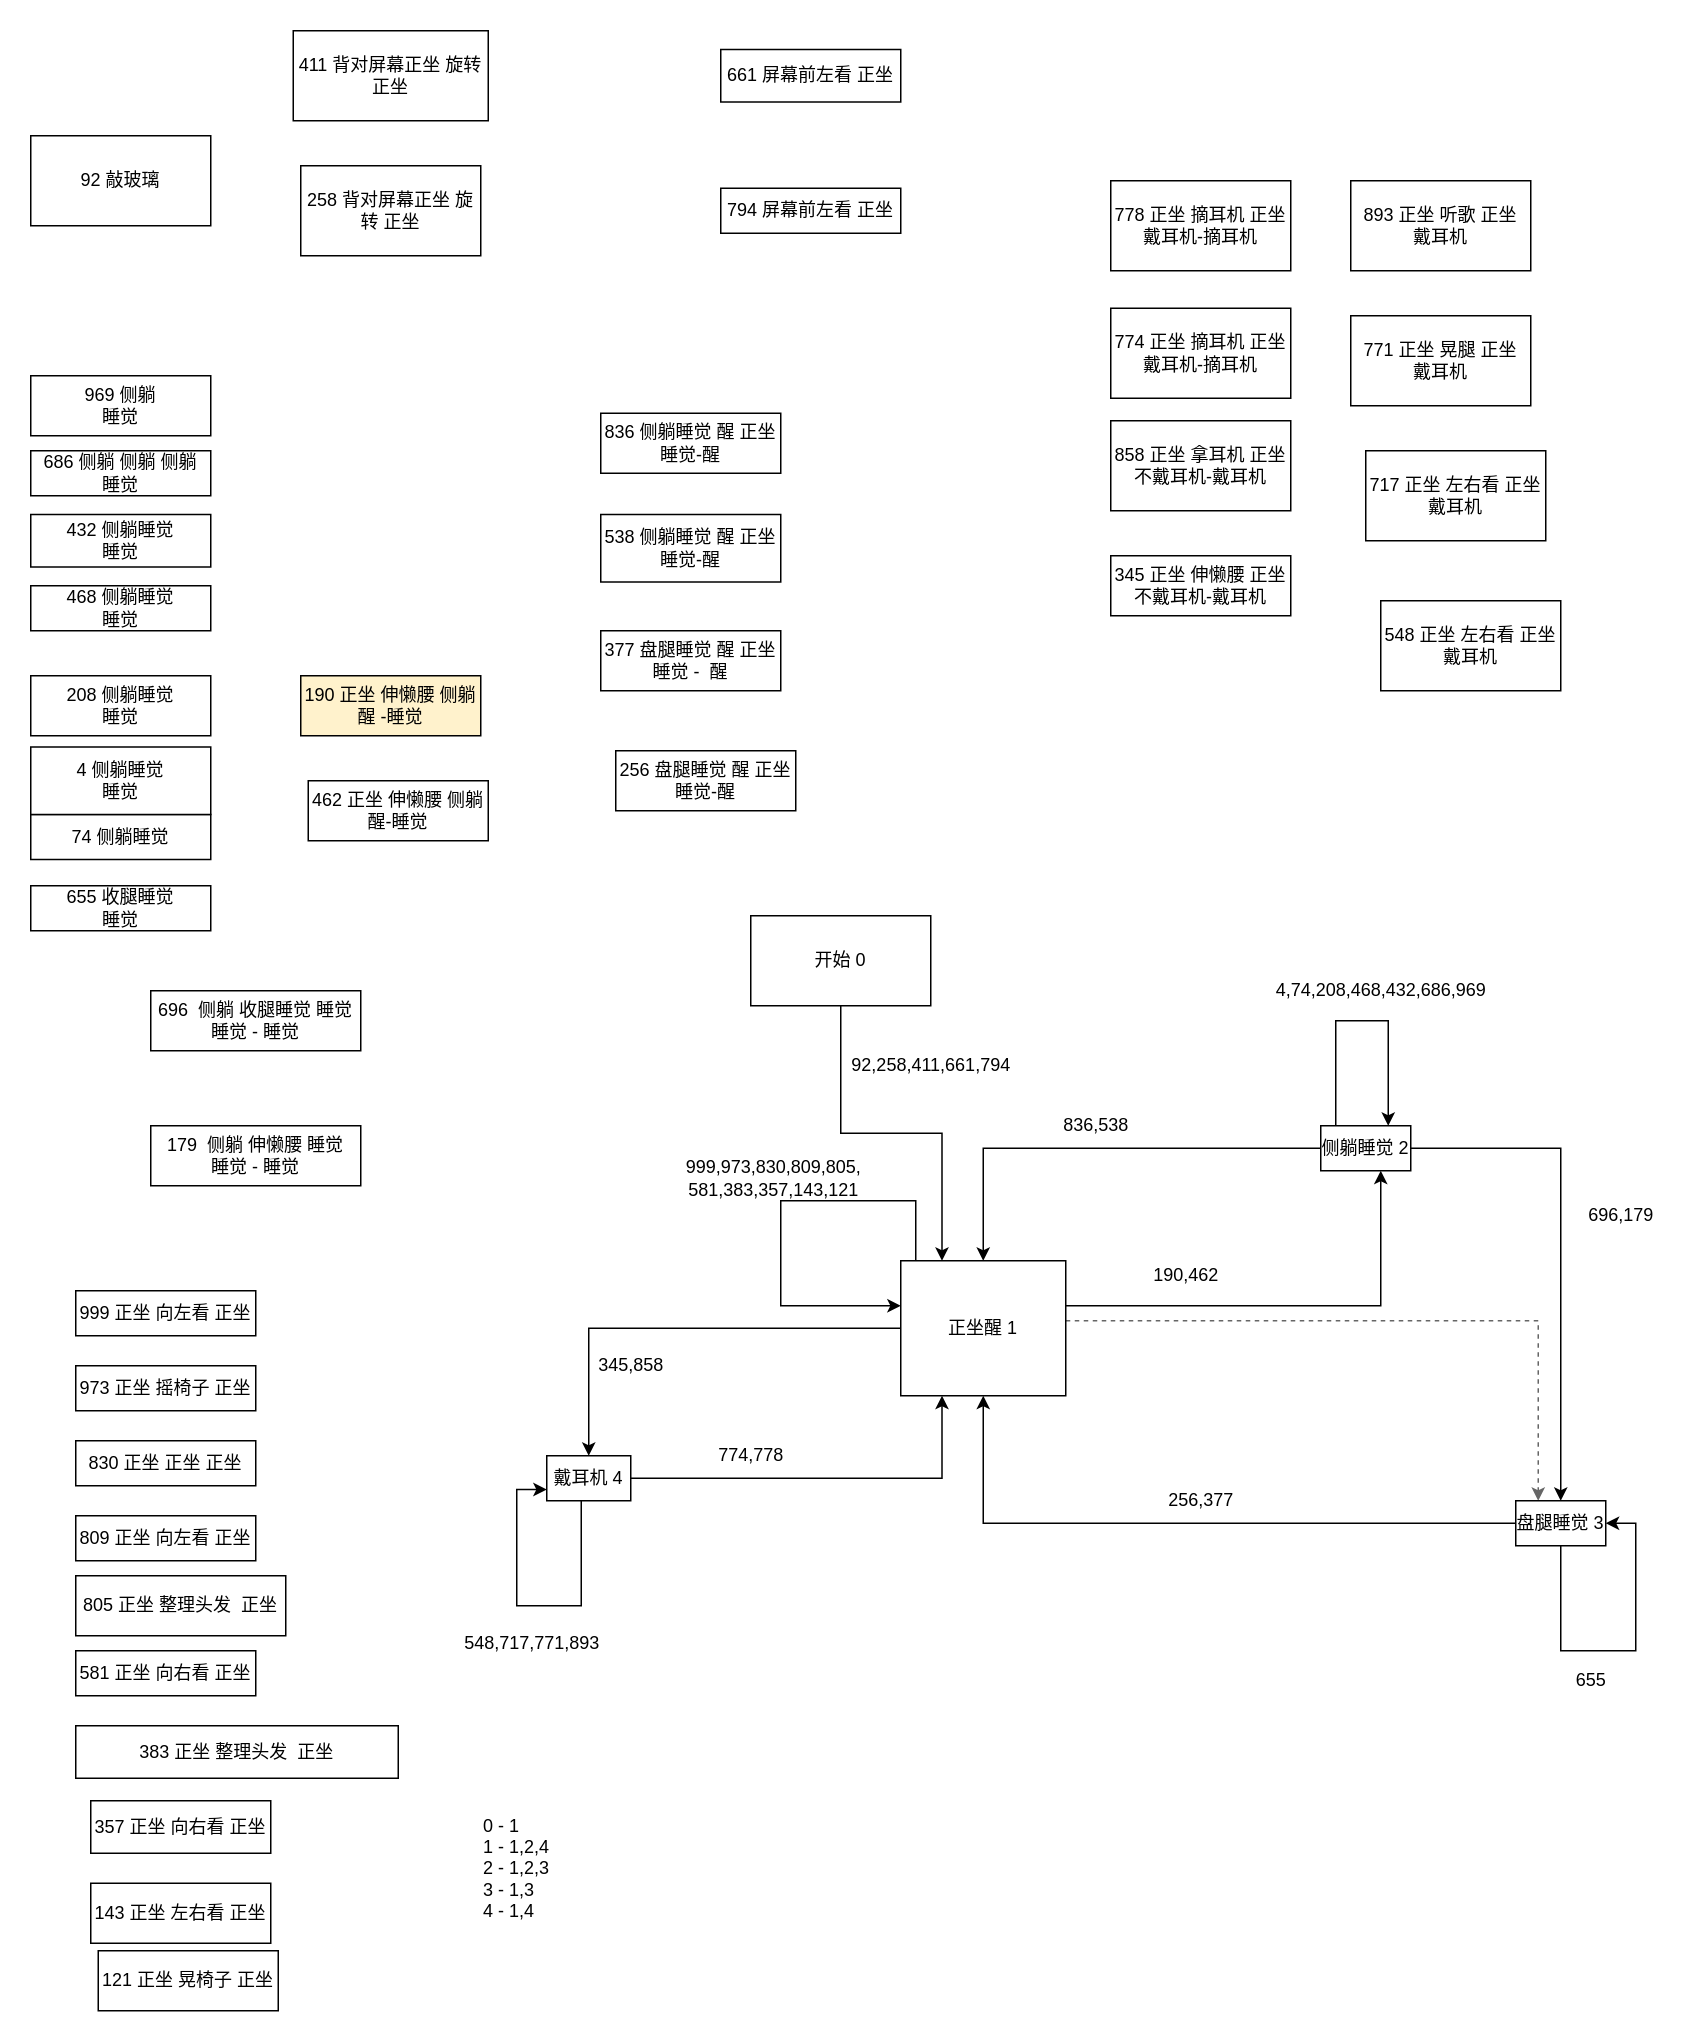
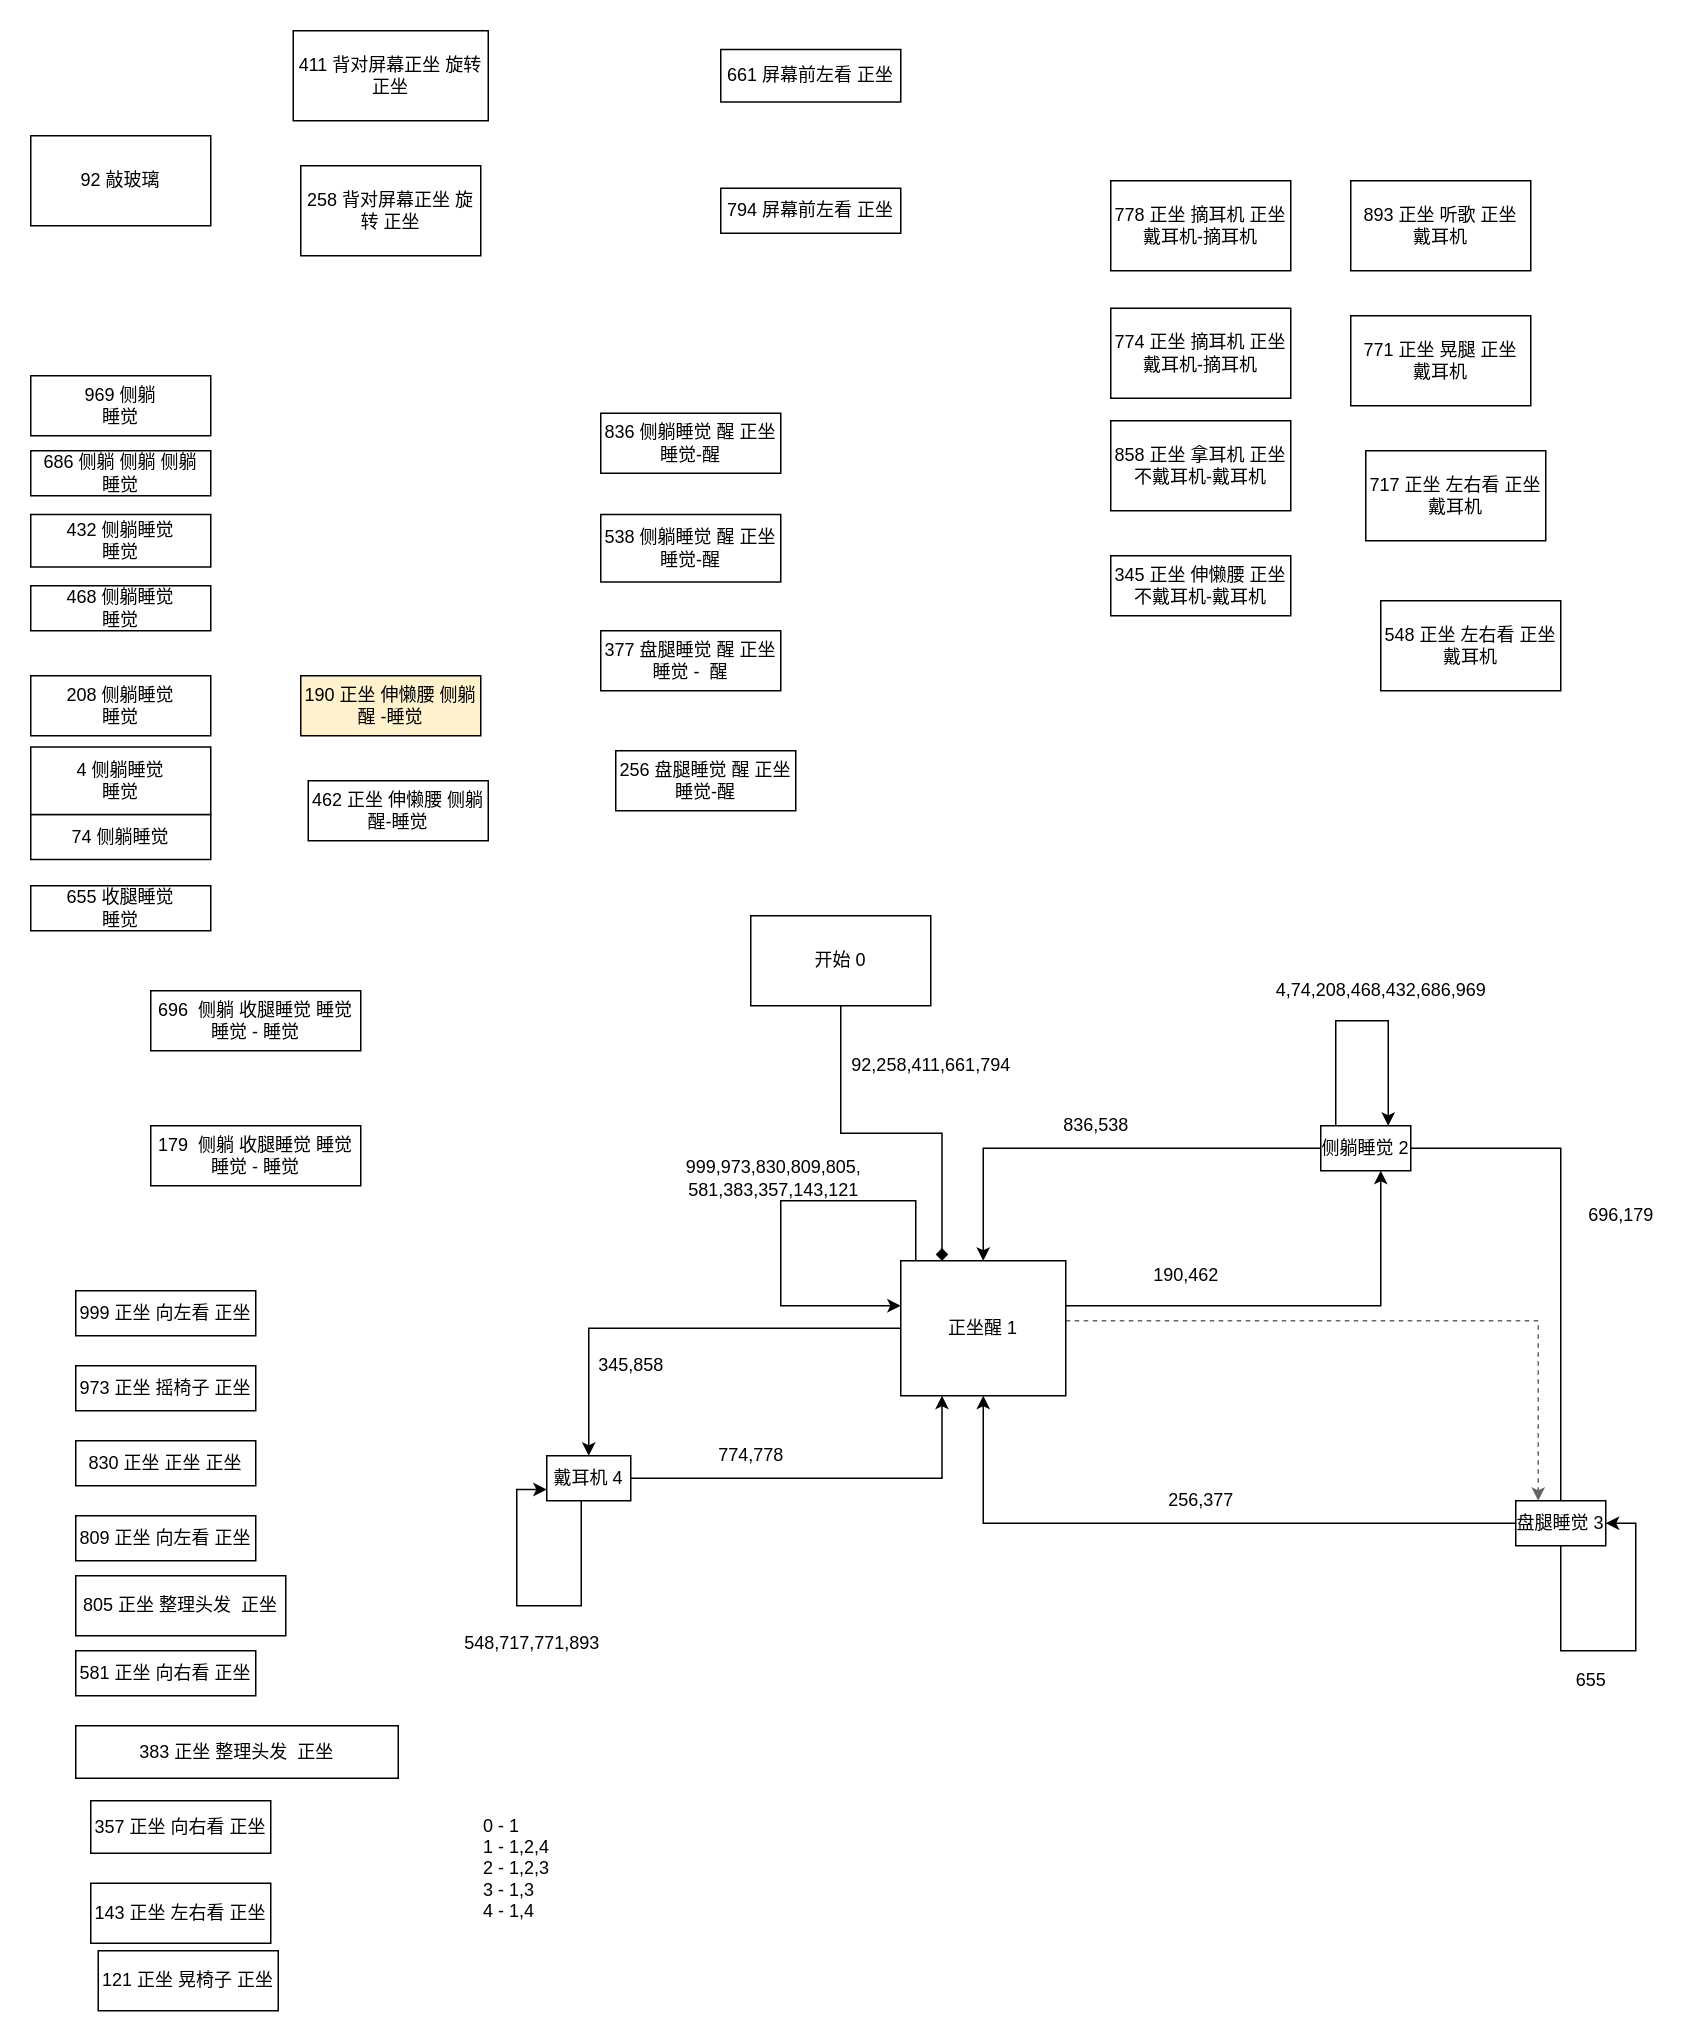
node "179 侧躺 伸懒腰 睡觉 睡觉 - 睡觉": label "179 侧躺 伸懒腰 睡觉 睡觉 - 睡觉" -> "179 侧躺 收腿睡觉 睡觉 睡觉 - 睡觉"
edge "开始 0" -> "正坐醒 1": arrowhead classic -> diamond
edge "侧躺睡觉 2" -> "盘腿睡觉 3": arrowhead classic -> none
